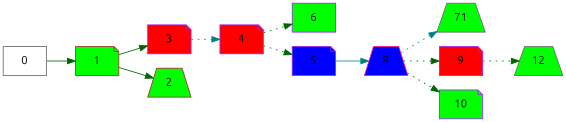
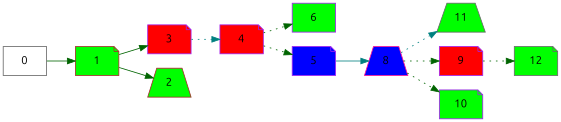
node "71": label "71" -> "11"
node "12": shape trapezium -> note
